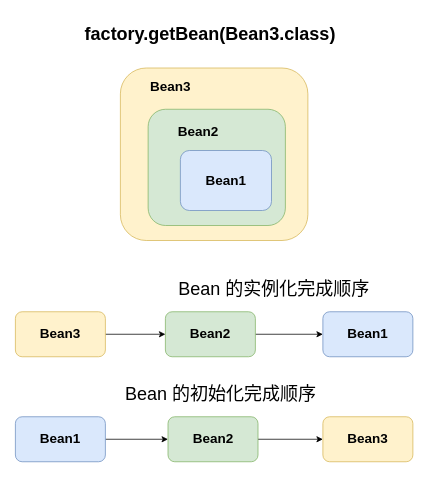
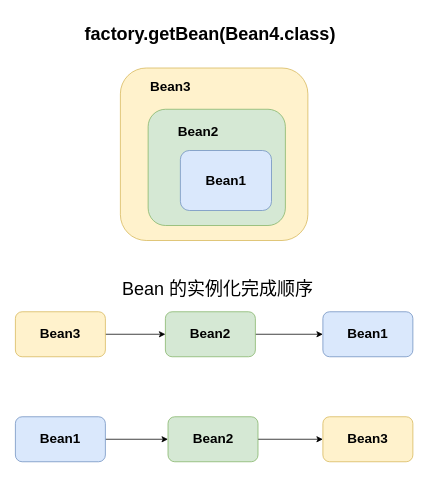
node "factory.getBean(Bean3.class)": label "factory.getBean(Bean3.class)" -> "factory.getBean(Bean4.class)"
node "Bean 的实例化完成顺序": moved (274, 289) -> (218, 289)
node "Bean 的初始化完成顺序": removed
